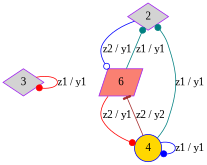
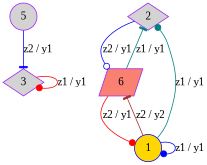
node "5": added
edge "6" -> "2": arrowhead dot -> tee
node "4": label "4" -> "1"
